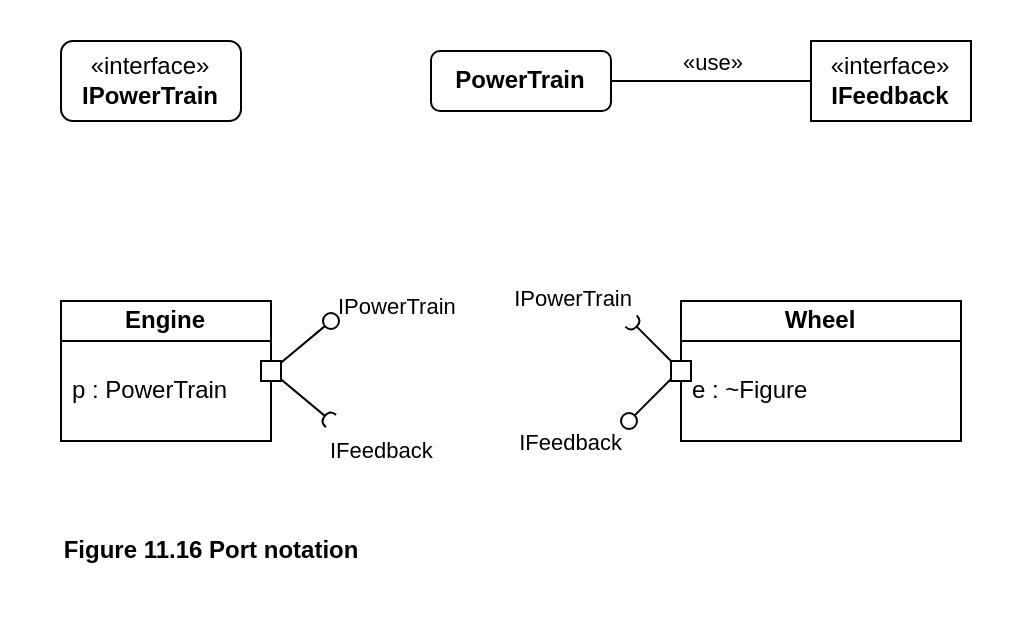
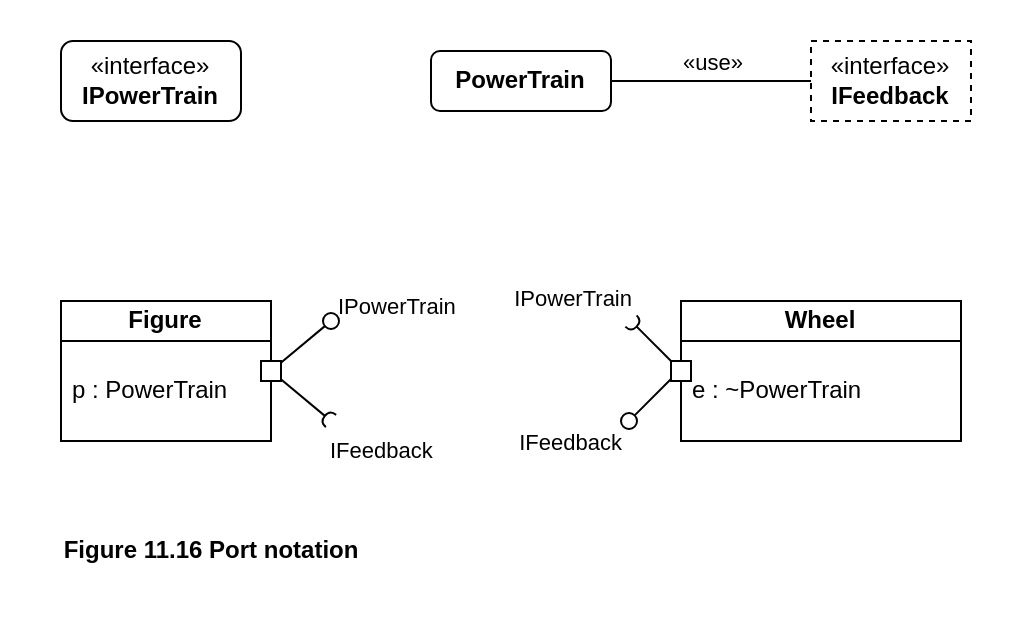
node "«interface» IFeedback": style solid -> dashed
node "Engine": label "Engine" -> "Figure"
node "e : ~Figure": label "e : ~Figure" -> "e : ~PowerTrain"
